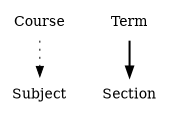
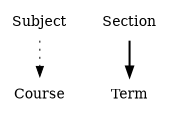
edge "Course" -> "Subject": reversed
edge "Term" -> "Section": reversed
